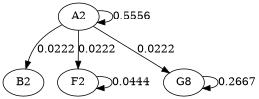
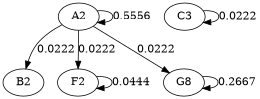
node "C3": added
